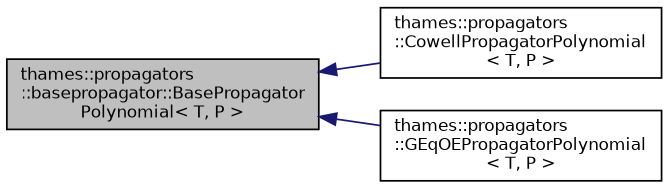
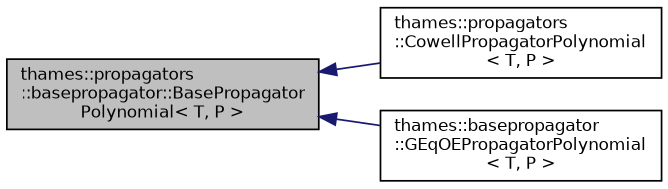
node "thames::propagators ::GEqOEPropagatorPolynomial < T, P >": label "thames::propagators ::GEqOEPropagatorPolynomial < T, P >" -> "thames::basepropagator ::GEqOEPropagatorPolynomial < T, P >"
